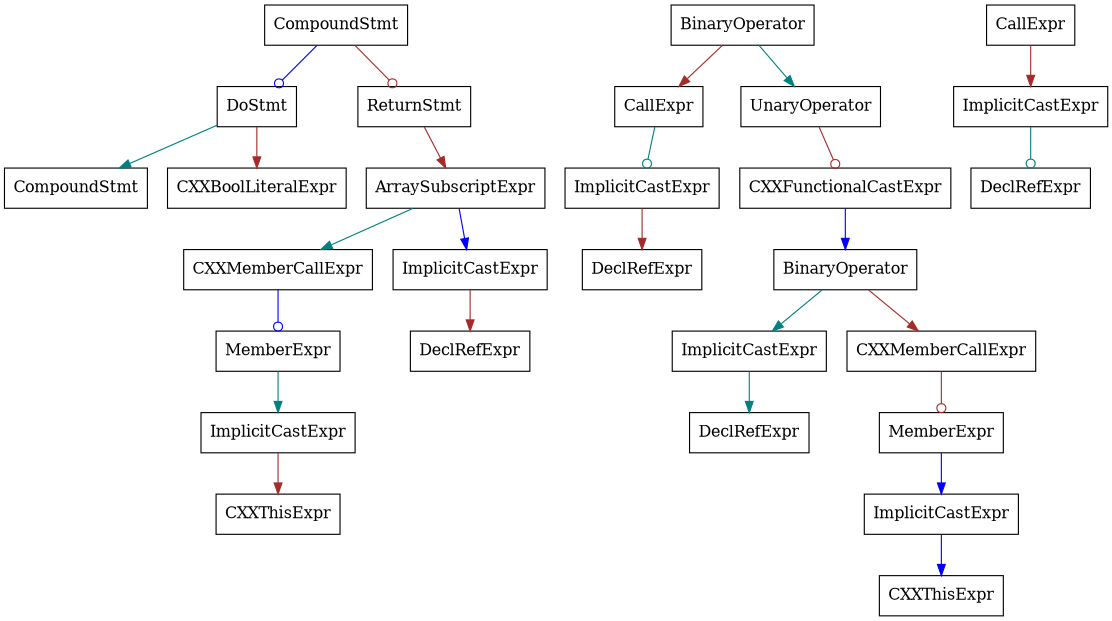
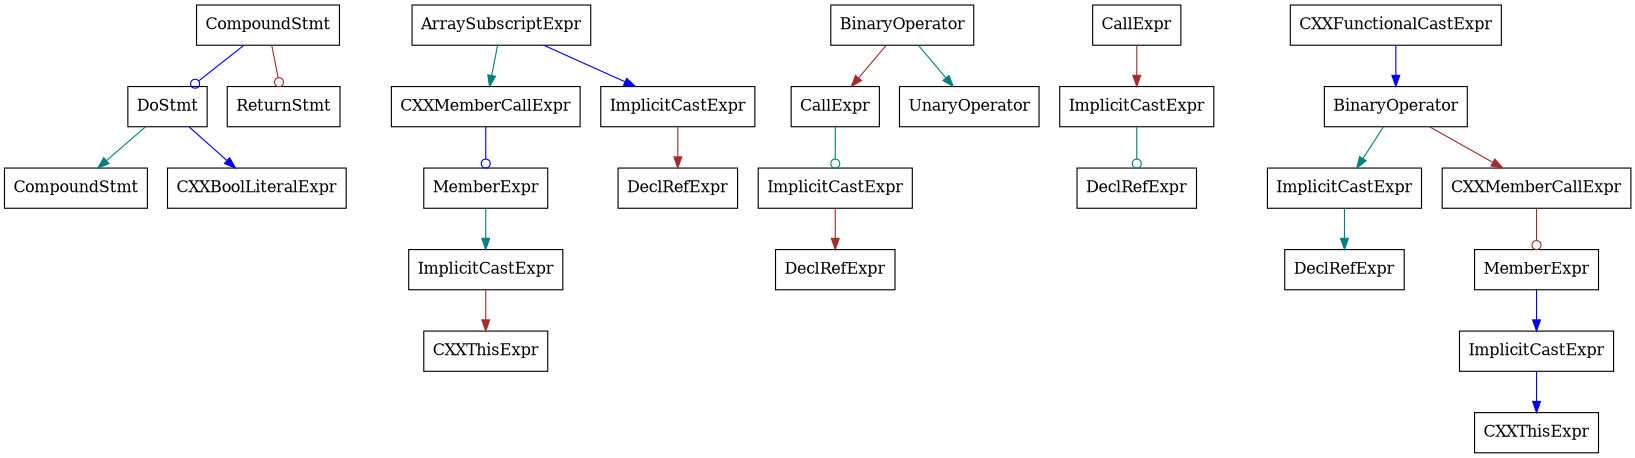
edge "DoStmt" -> "CXXBoolLiteralExpr": color brown -> blue
edge "ReturnStmt" -> "ArraySubscriptExpr": removed
edge "UnaryOperator" -> "CXXFunctionalCastExpr": removed
